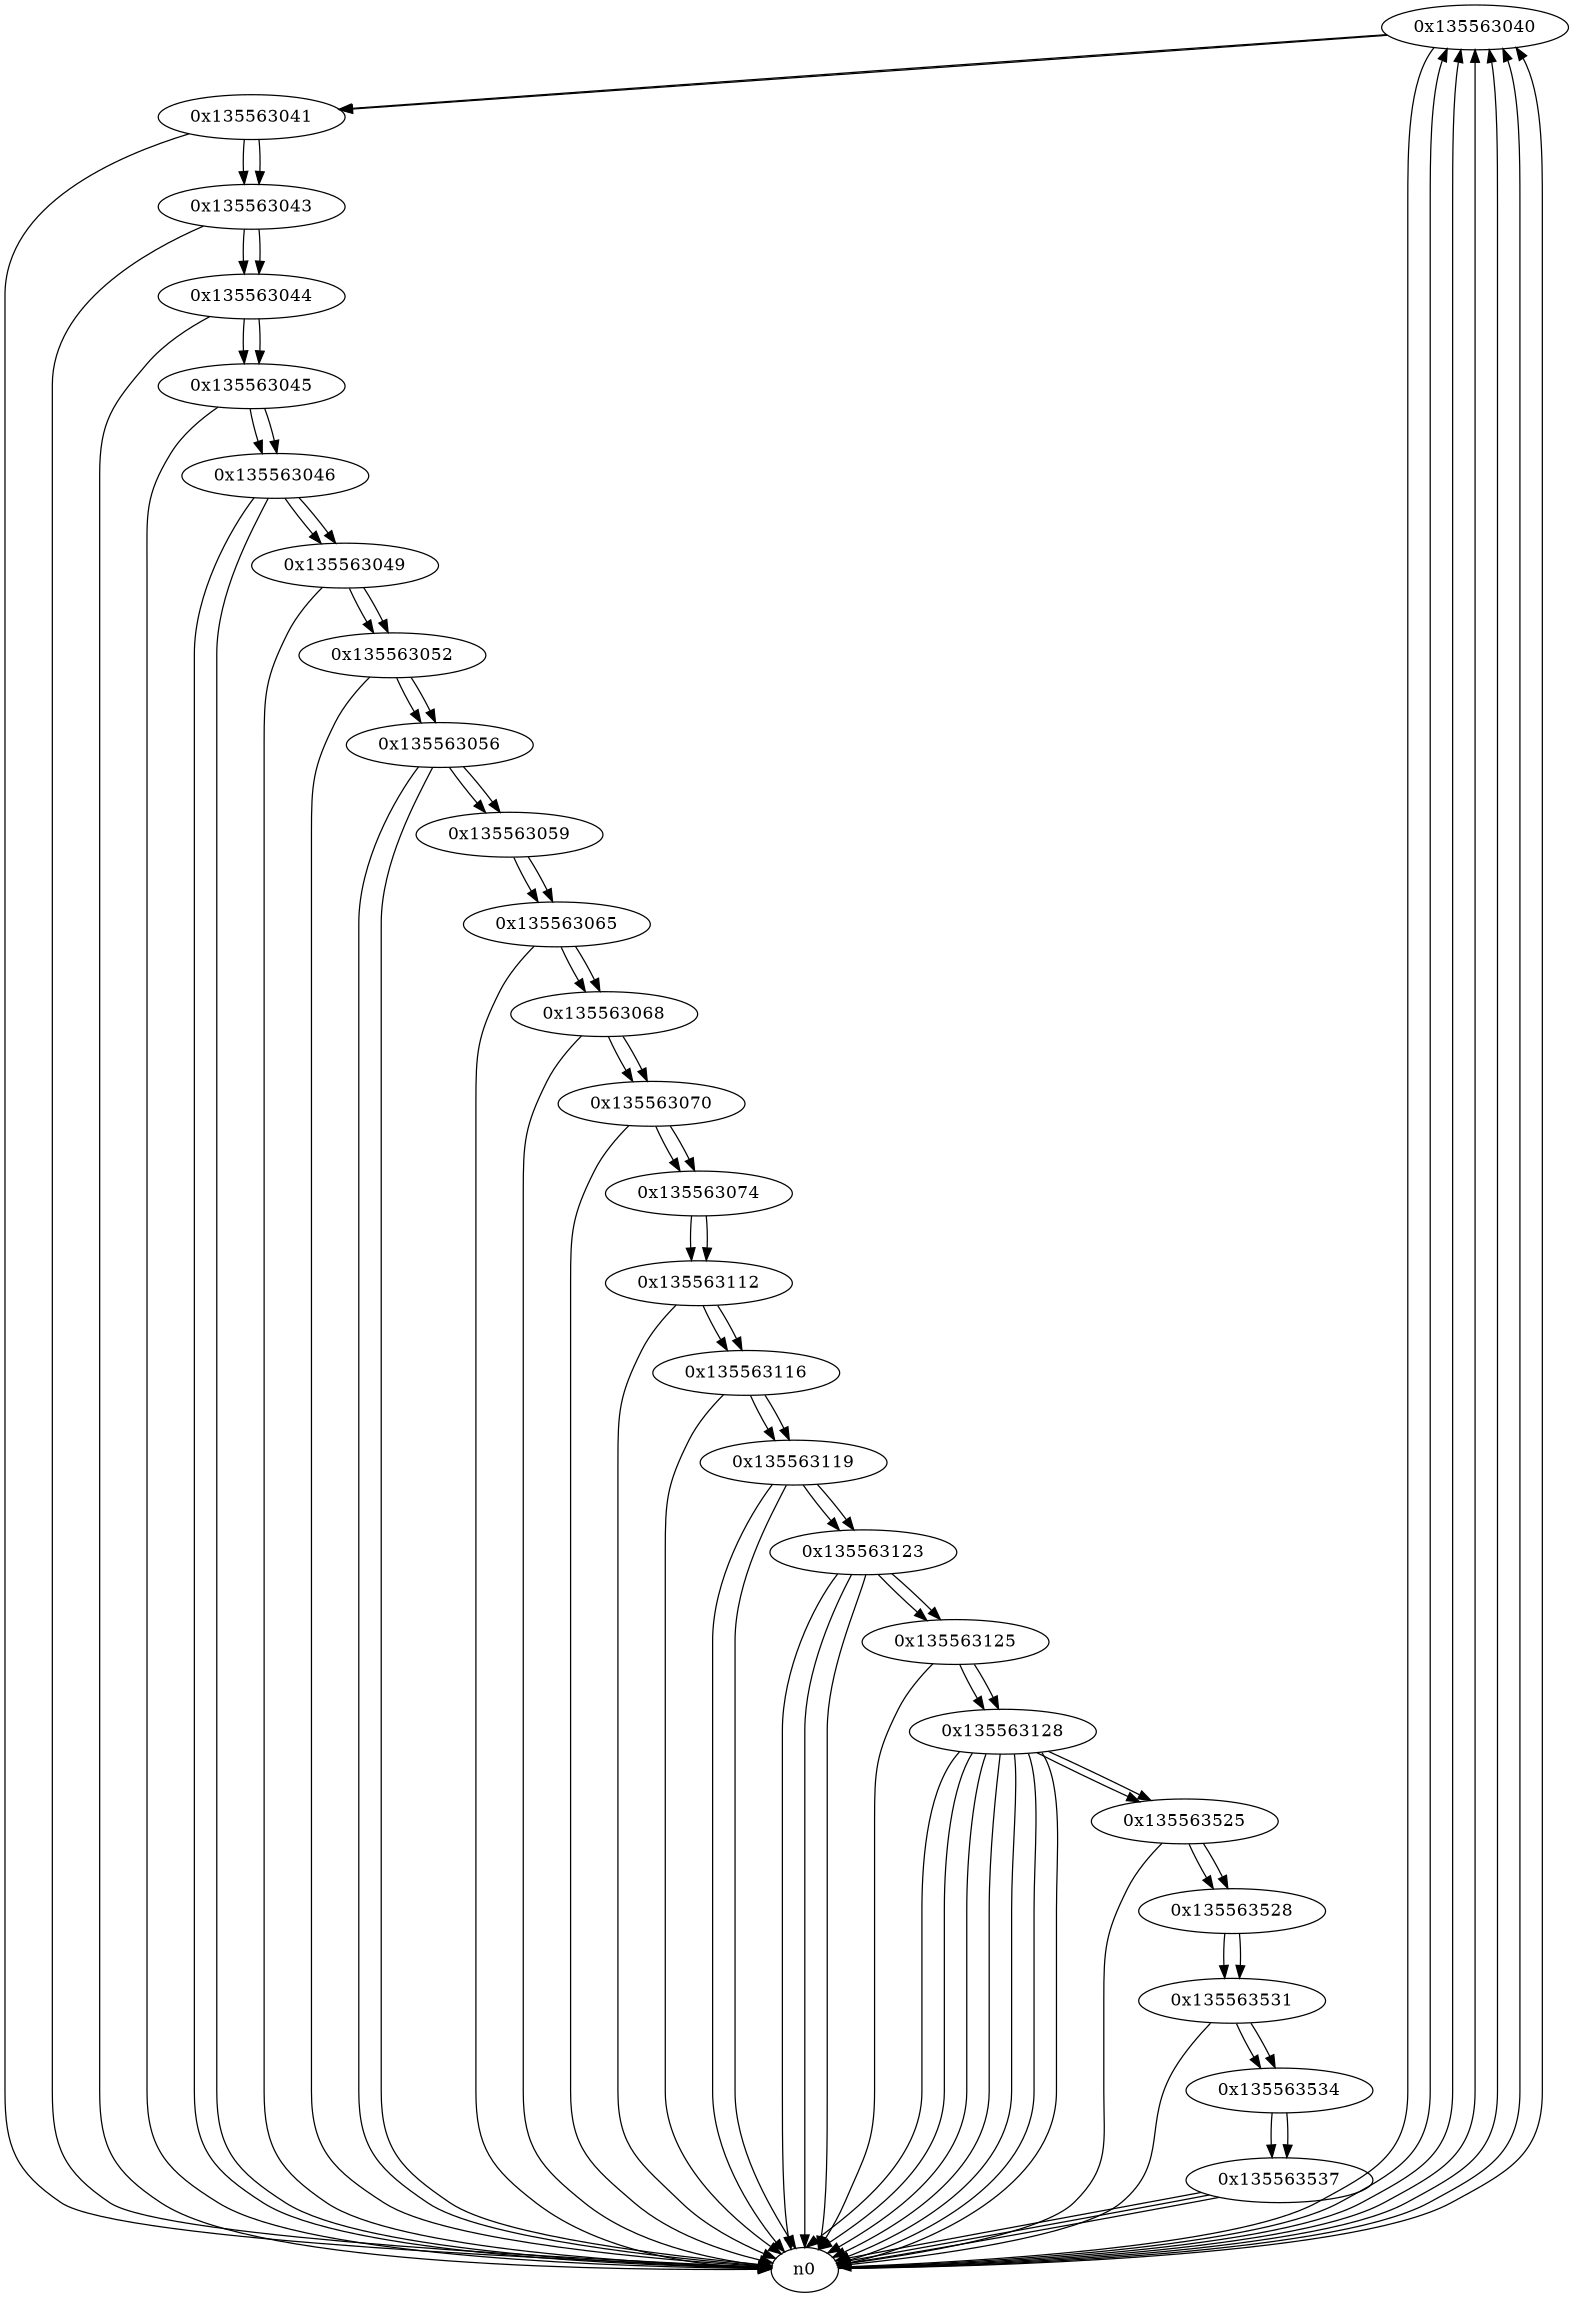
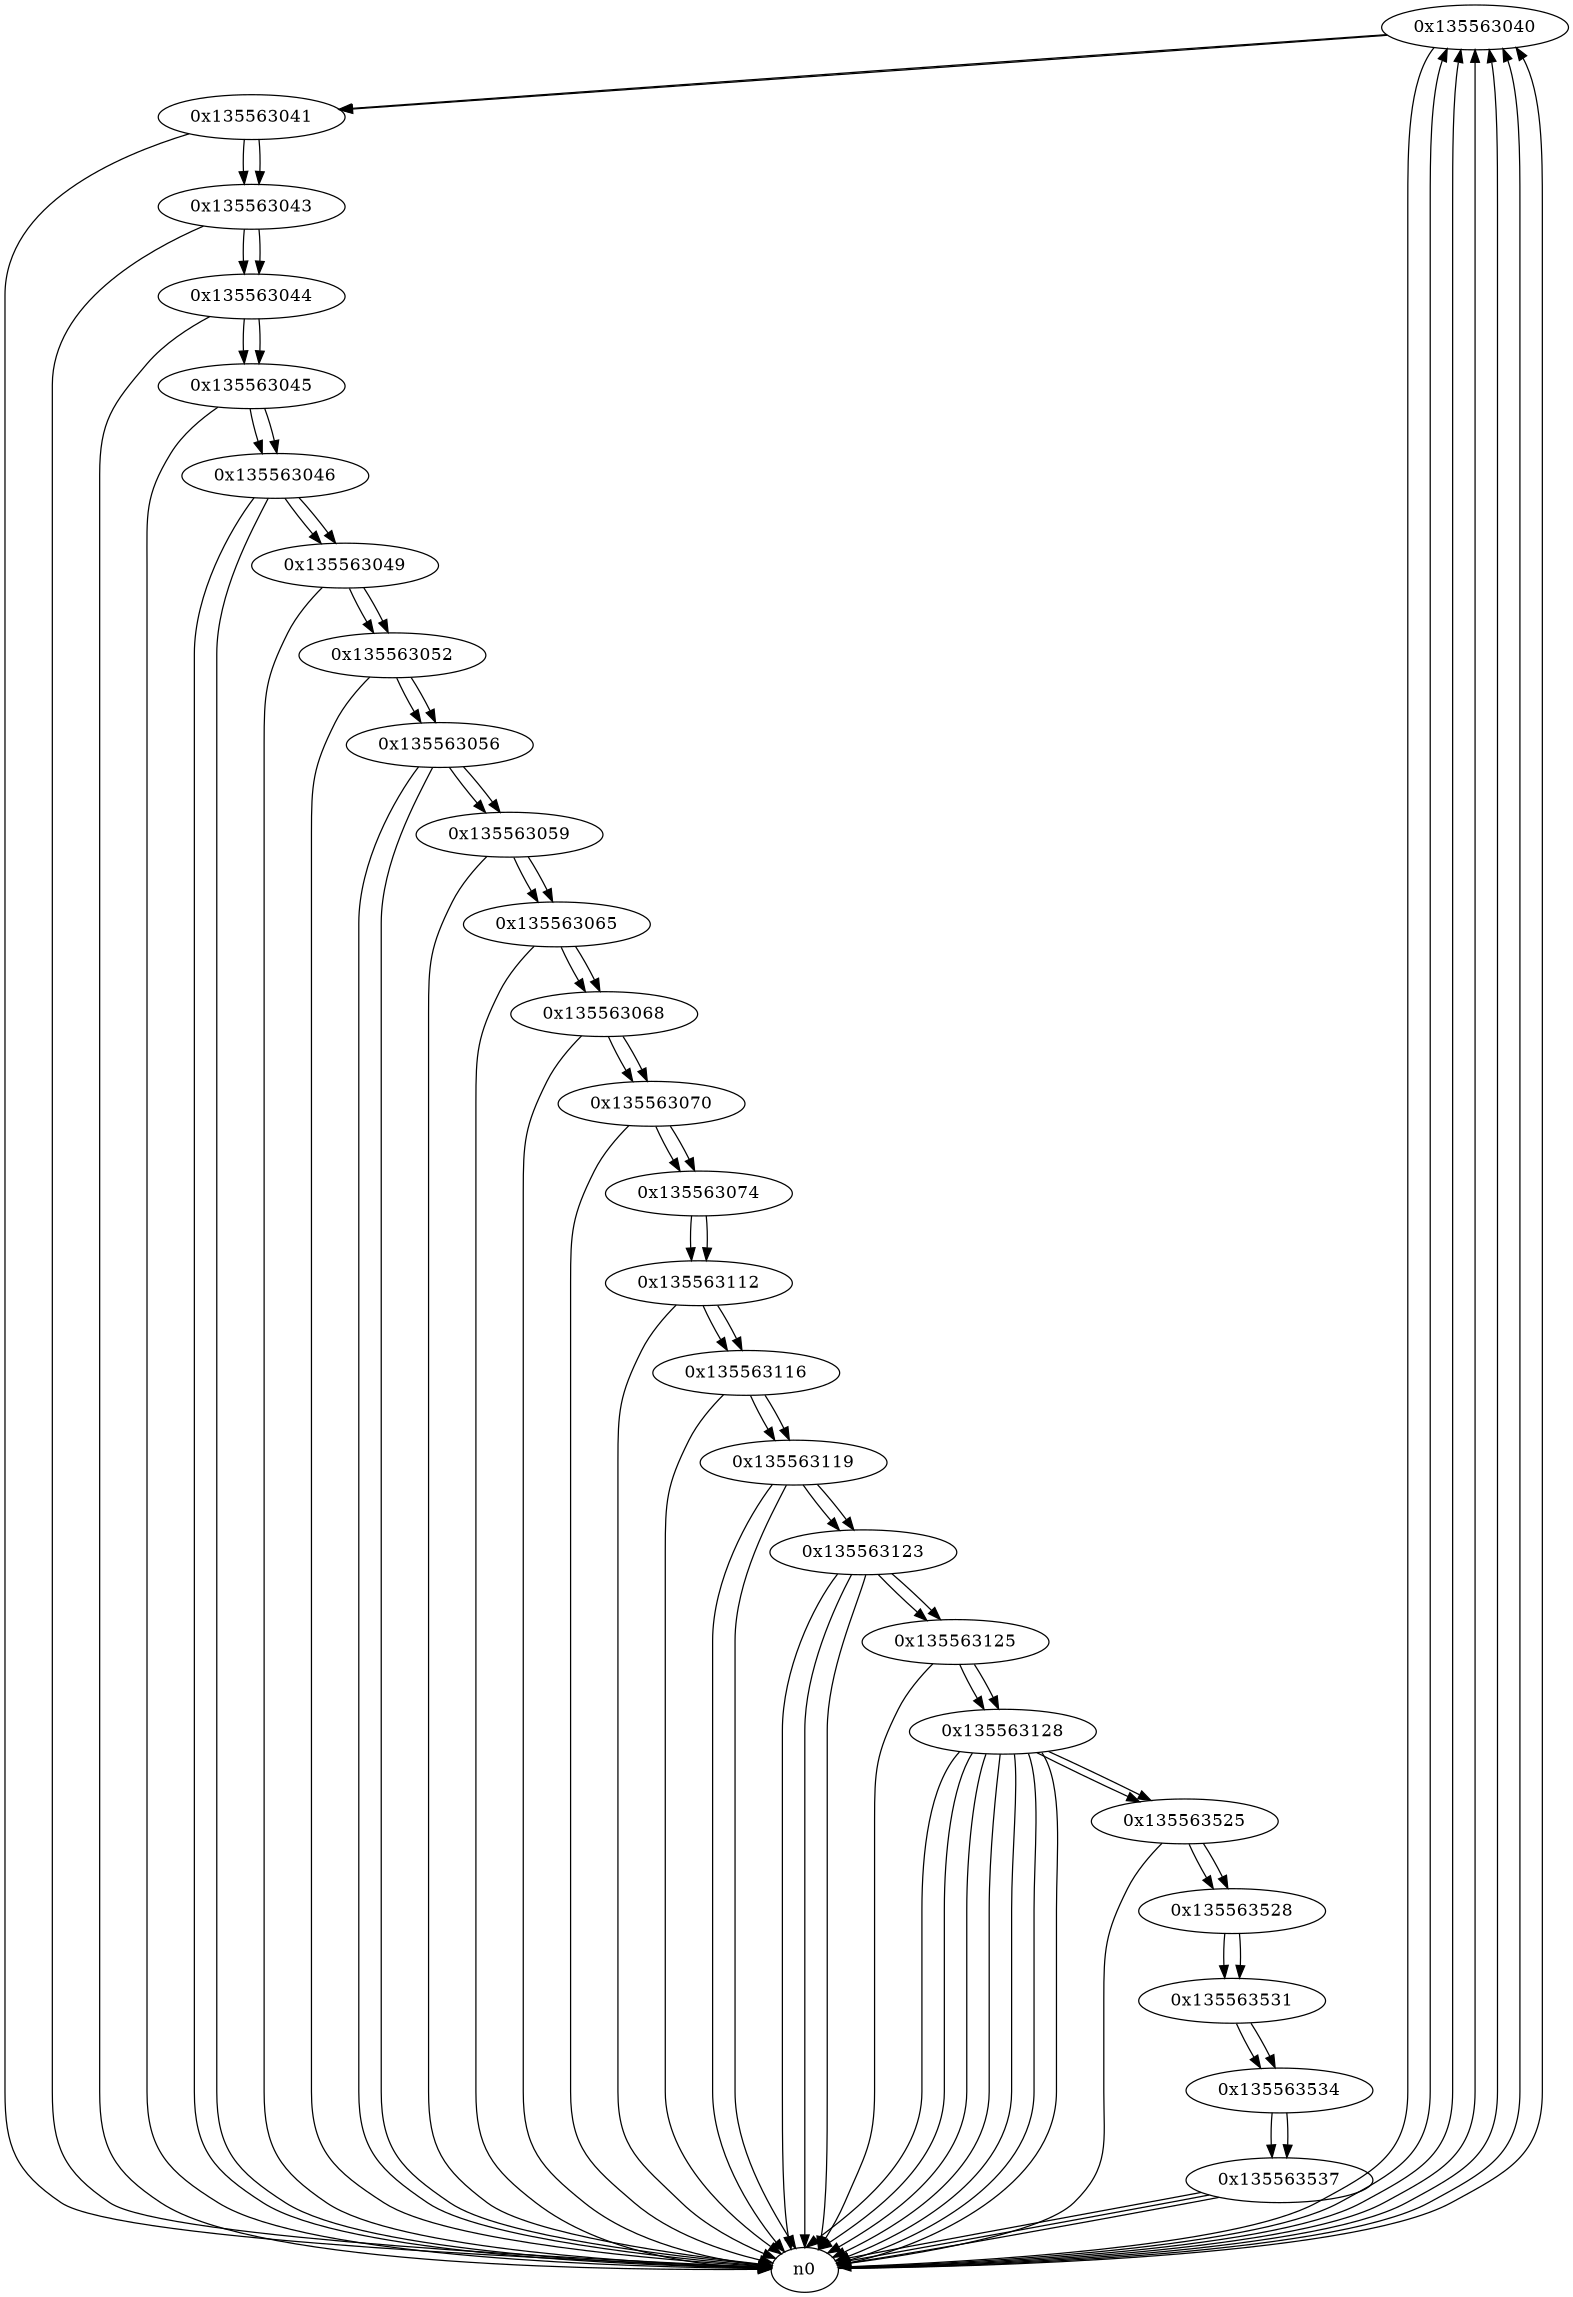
edge "0x135563531" -> "n0": now "0x135563059" -> "n0"
